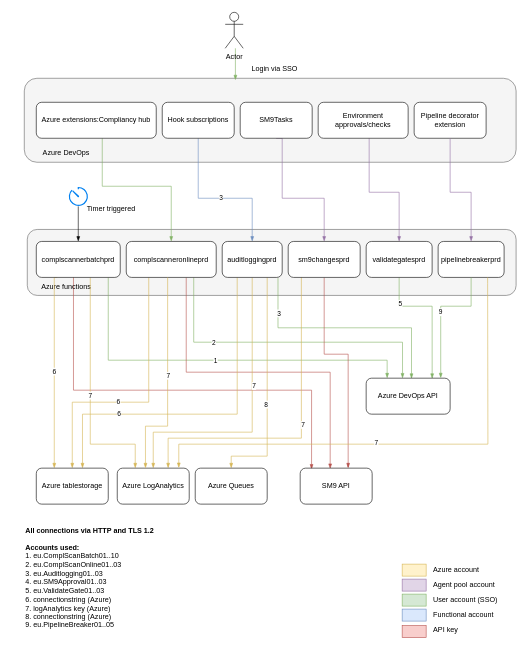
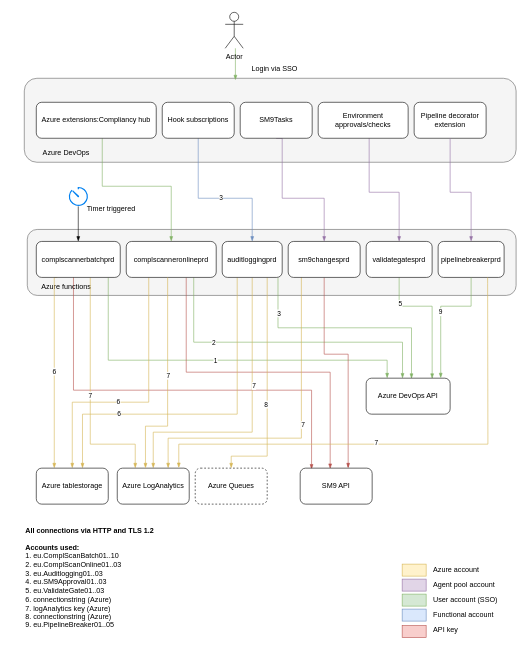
node "Azure Queues": style solid -> dashed
